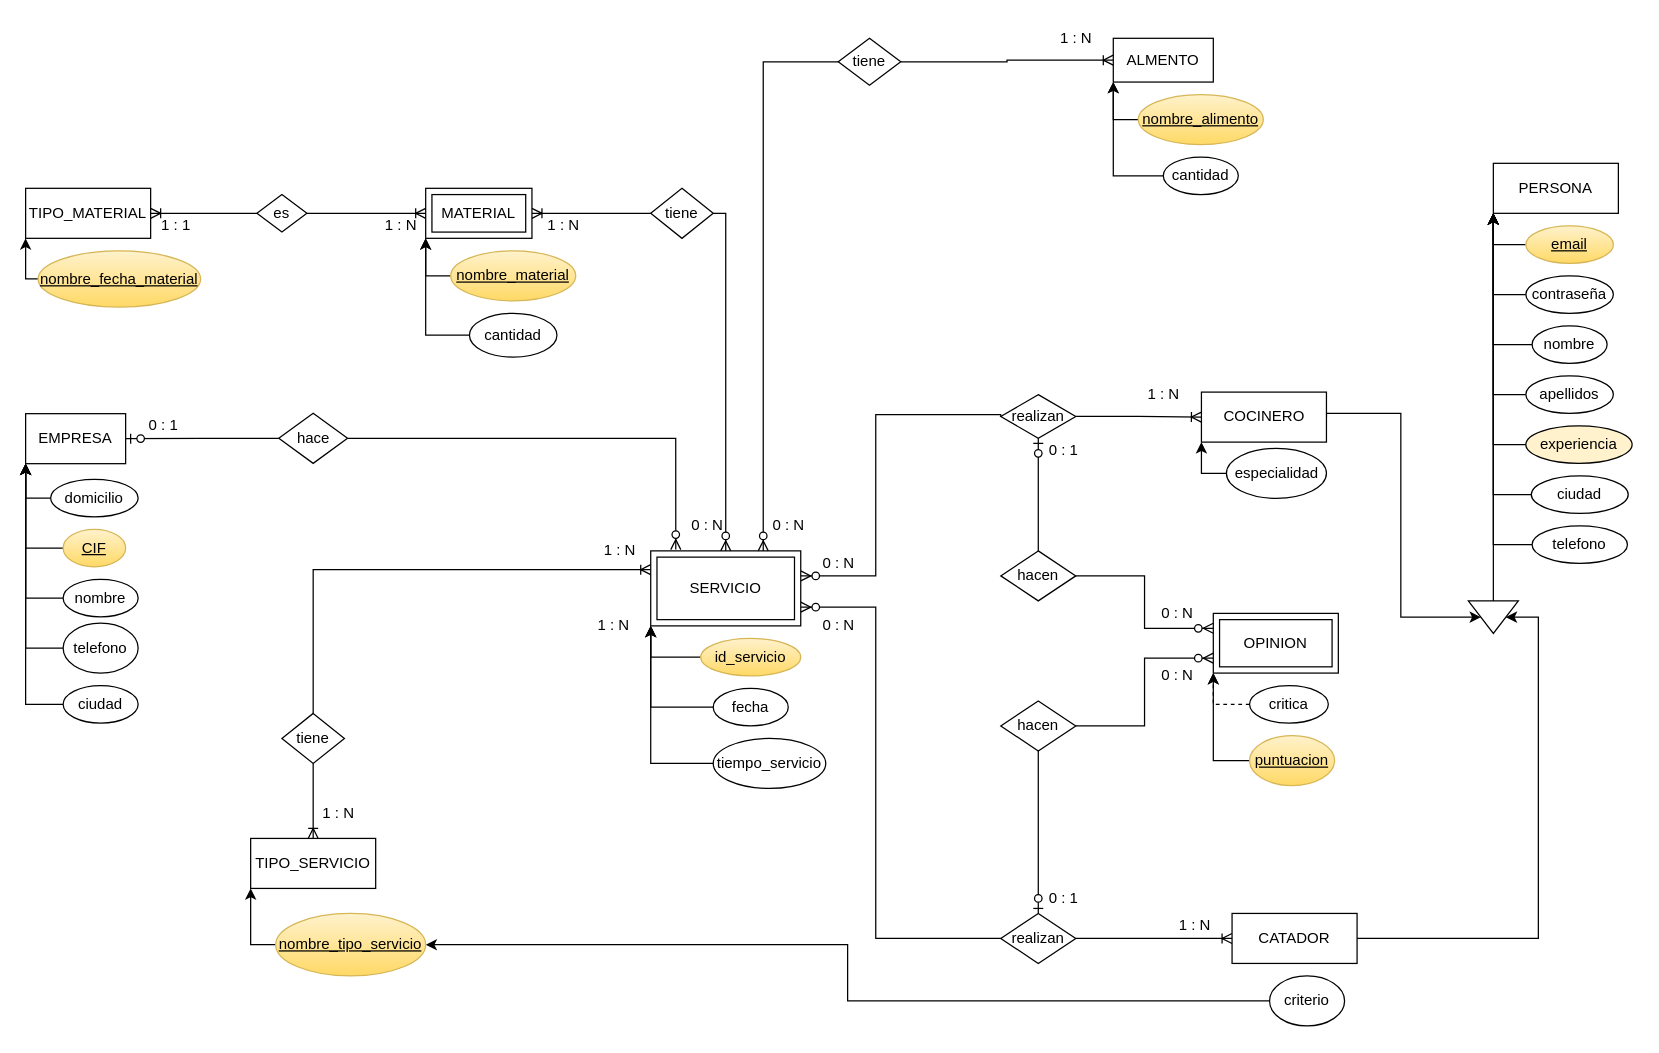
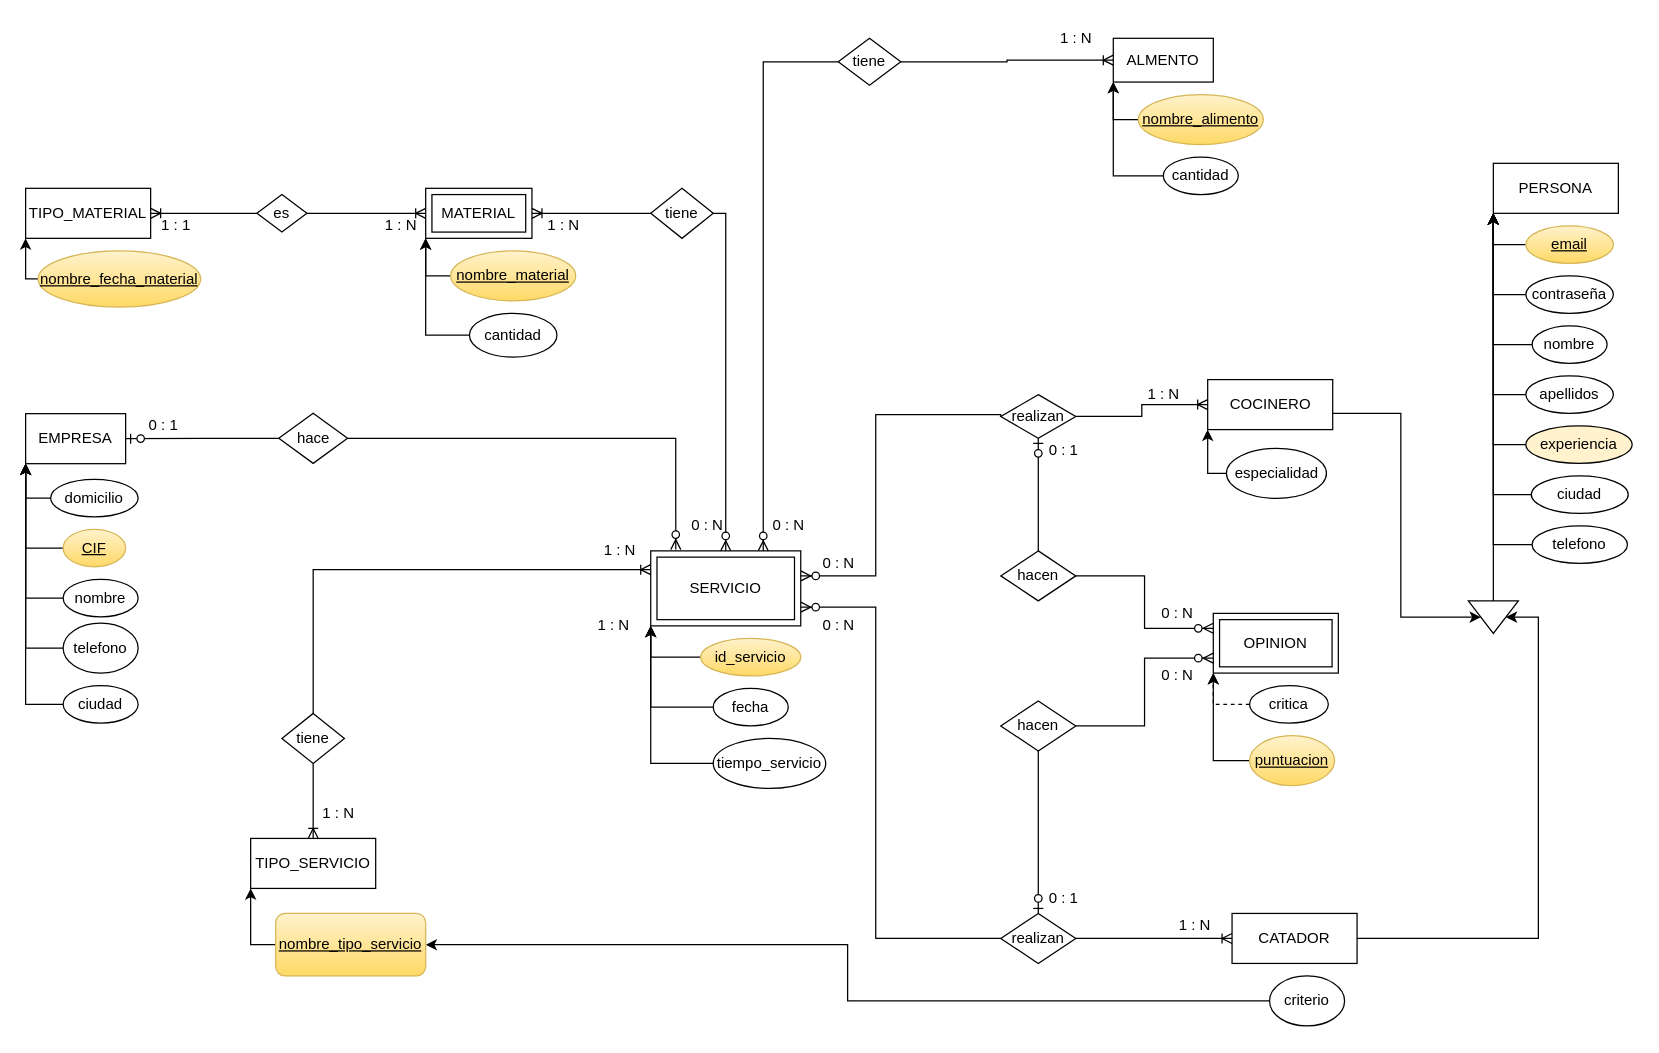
node "COCINERO": moved (1264, 417) -> (1270, 404)
node "nombre_tipo_servicio": shape ellipse -> rounded rectangle
